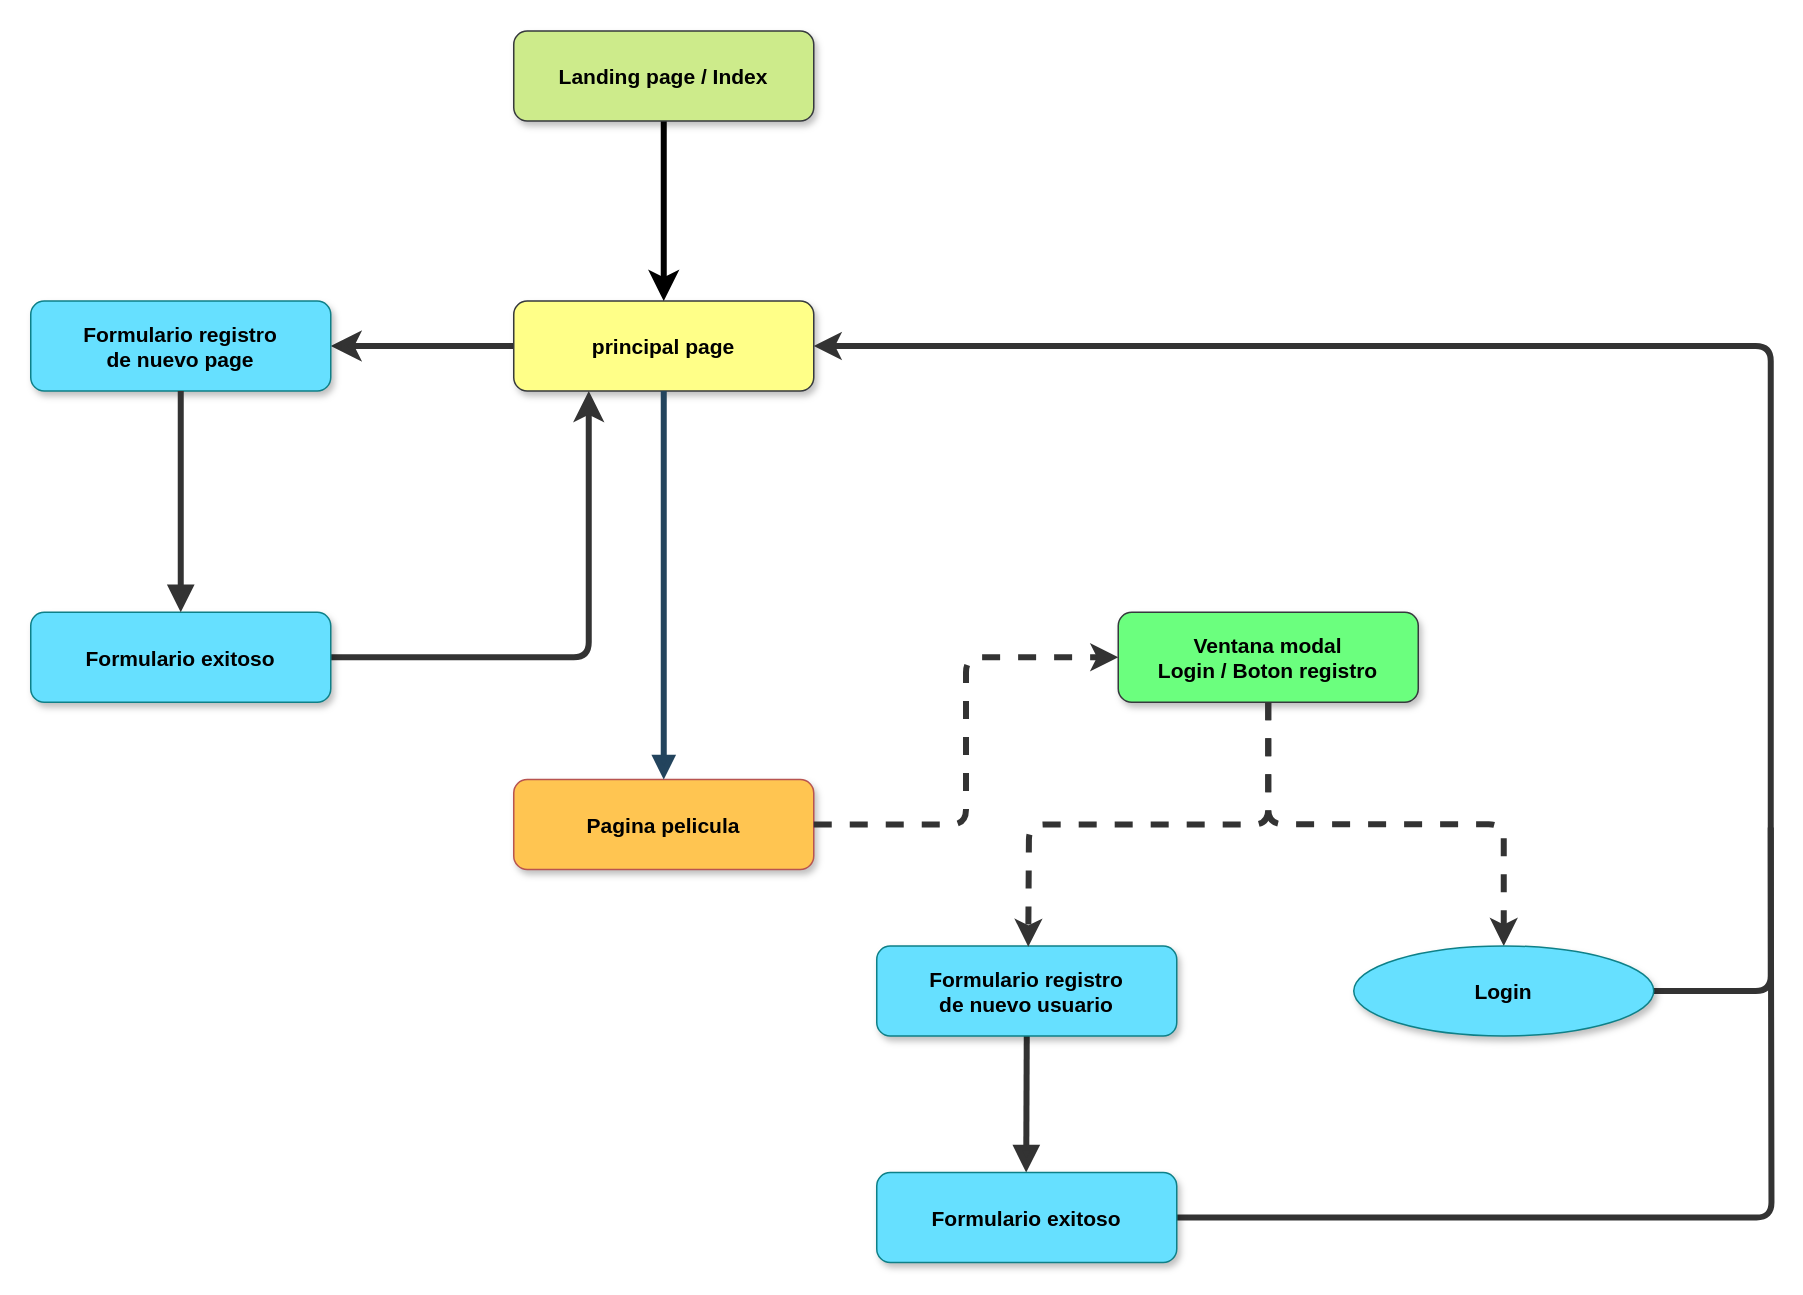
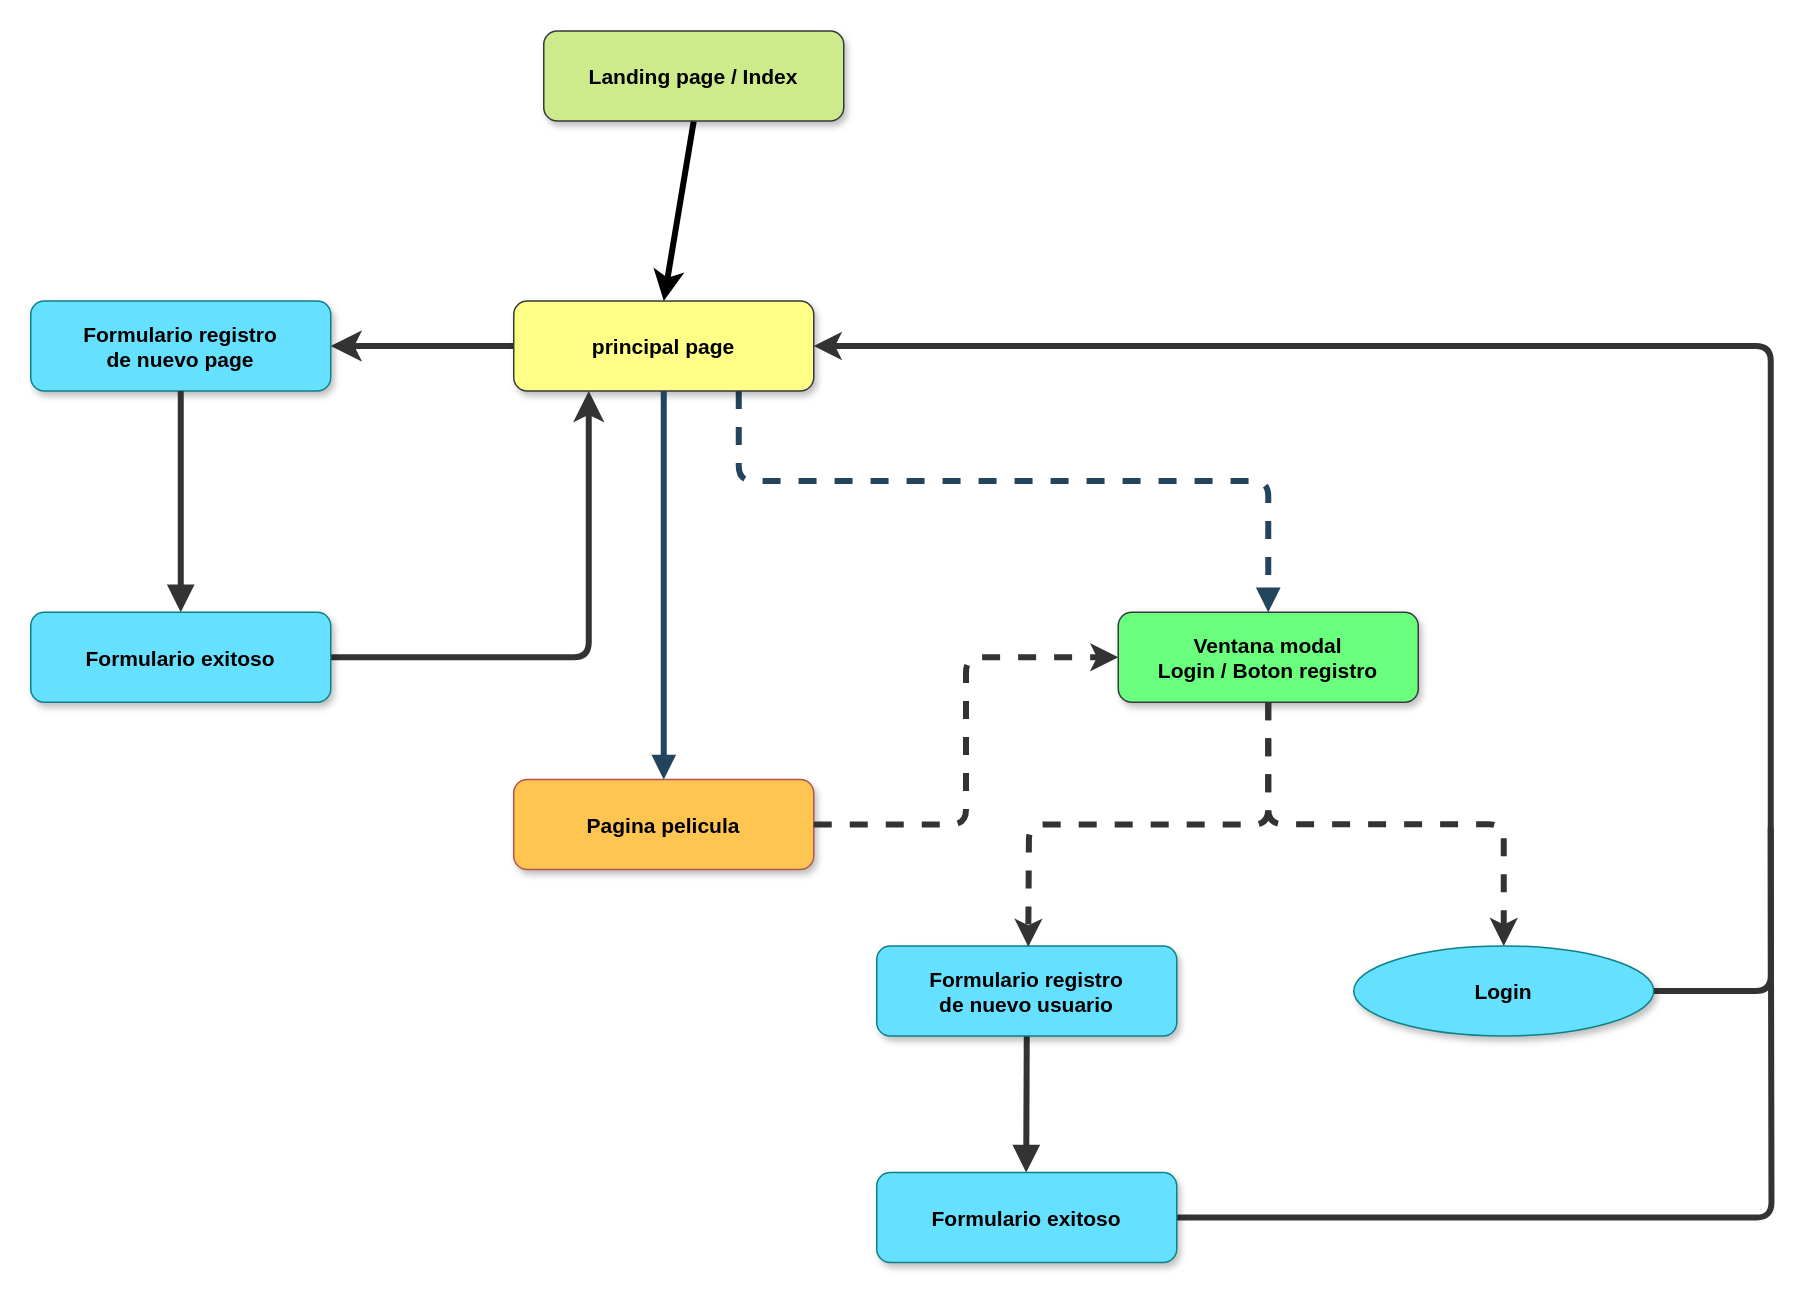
node "Landing page / Index": moved (664, 76) -> (694, 76)
edge "principal page" -> "Ventana modal Login / Boton registro": added
